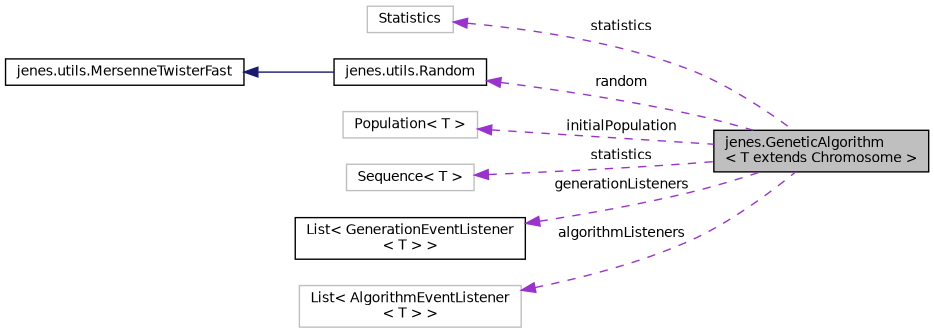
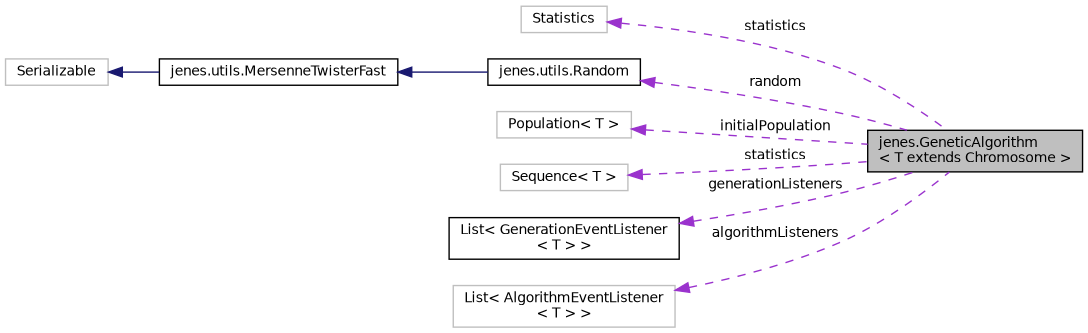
node "Serializable": added
